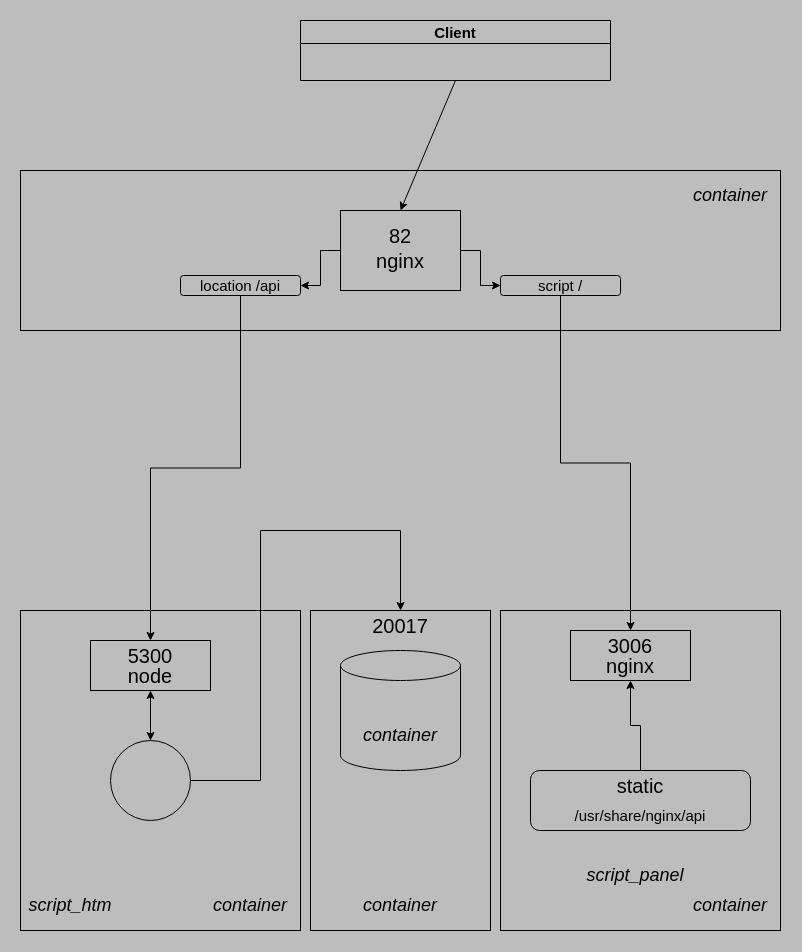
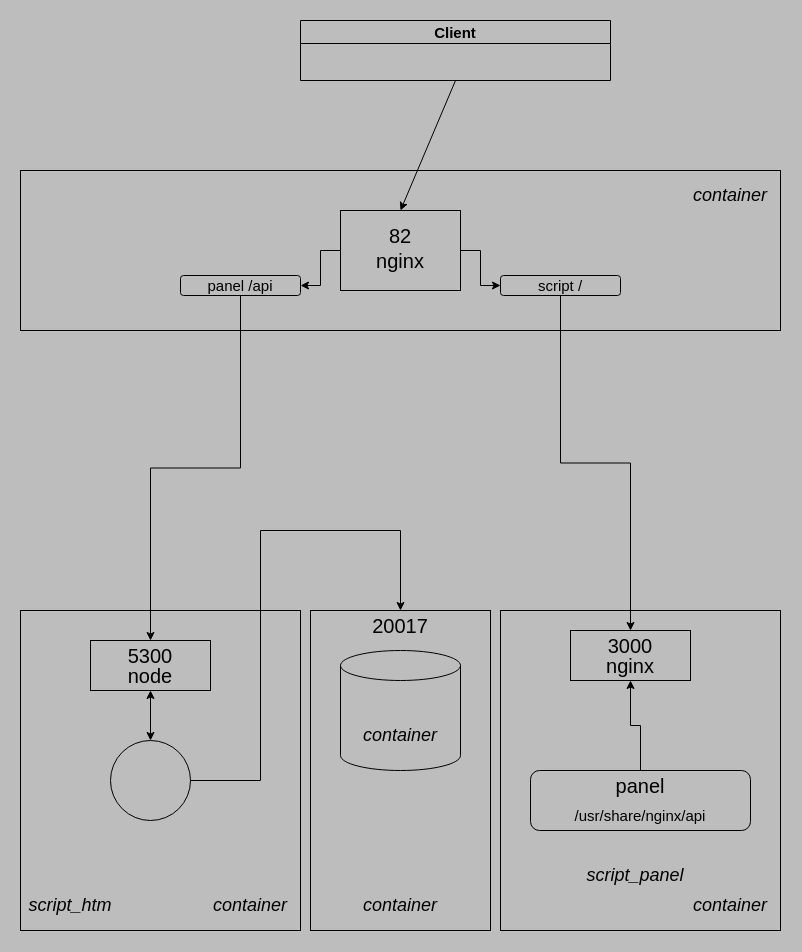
node "location /api": label "location /api" -> "panel /api"
node "3006": label "3006" -> "3000"
node "static": label "static" -> "panel"
